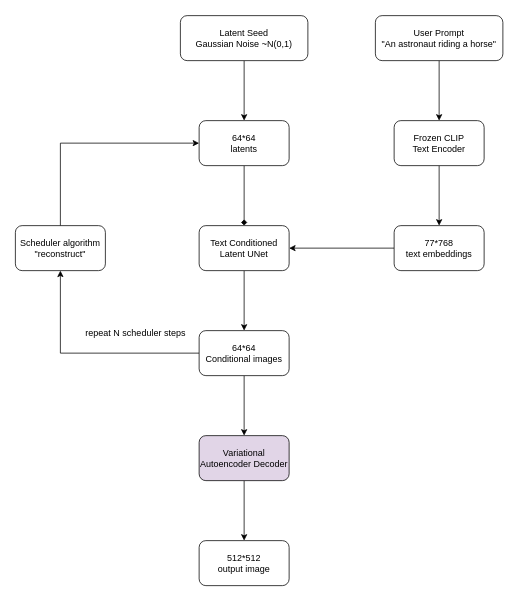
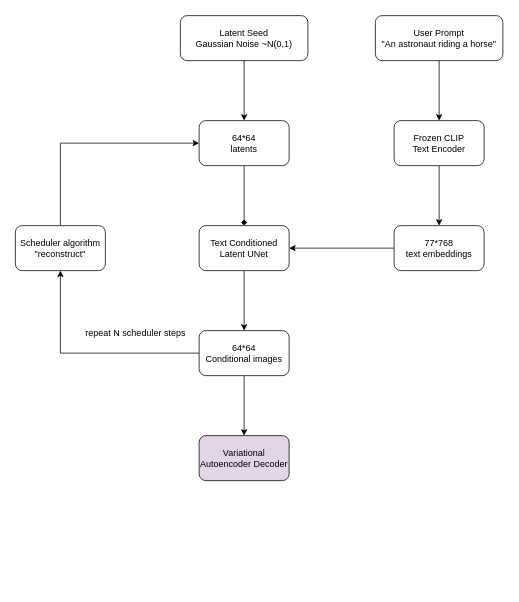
edge "Variational Autoencoder Decoder" -> "512*512 output image": removed
node "512*512 output image": removed
